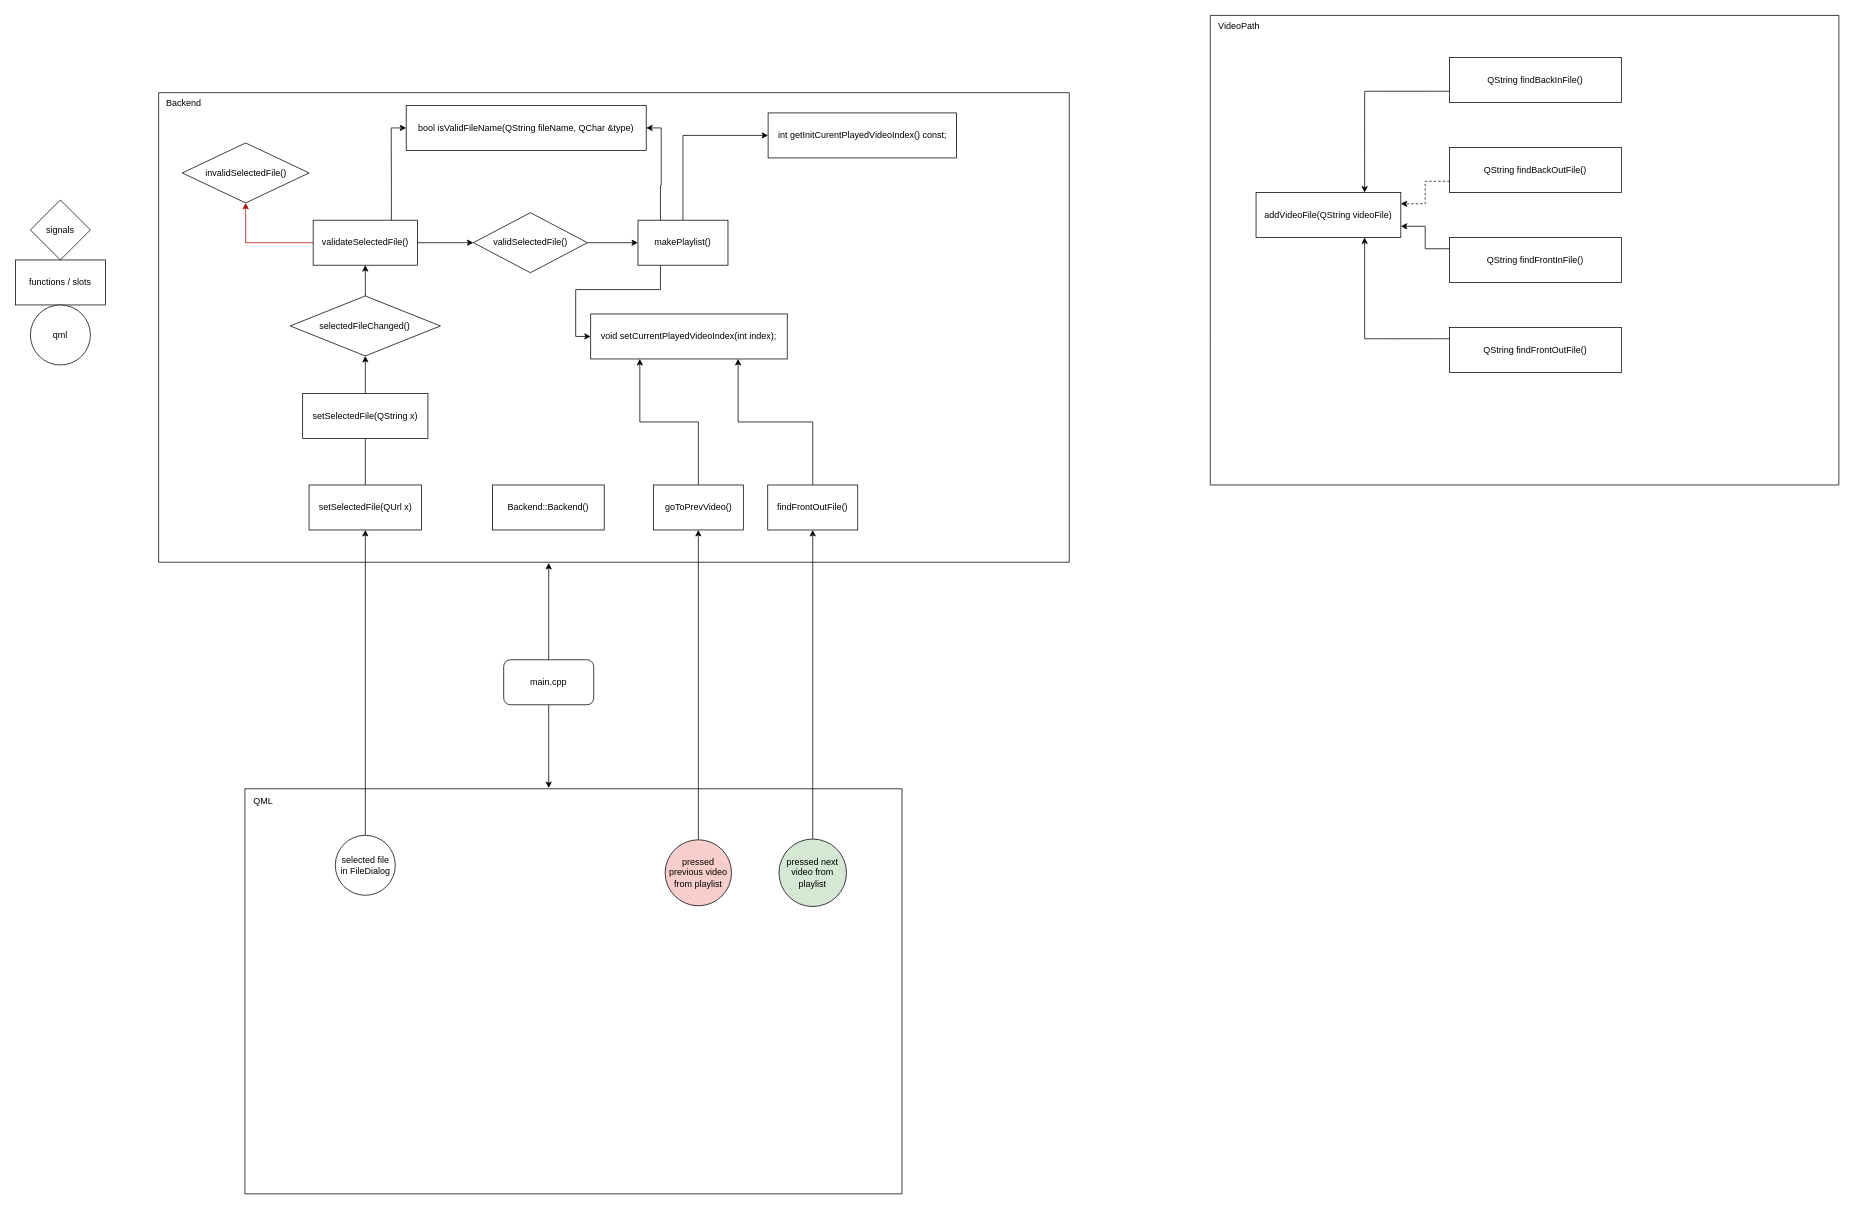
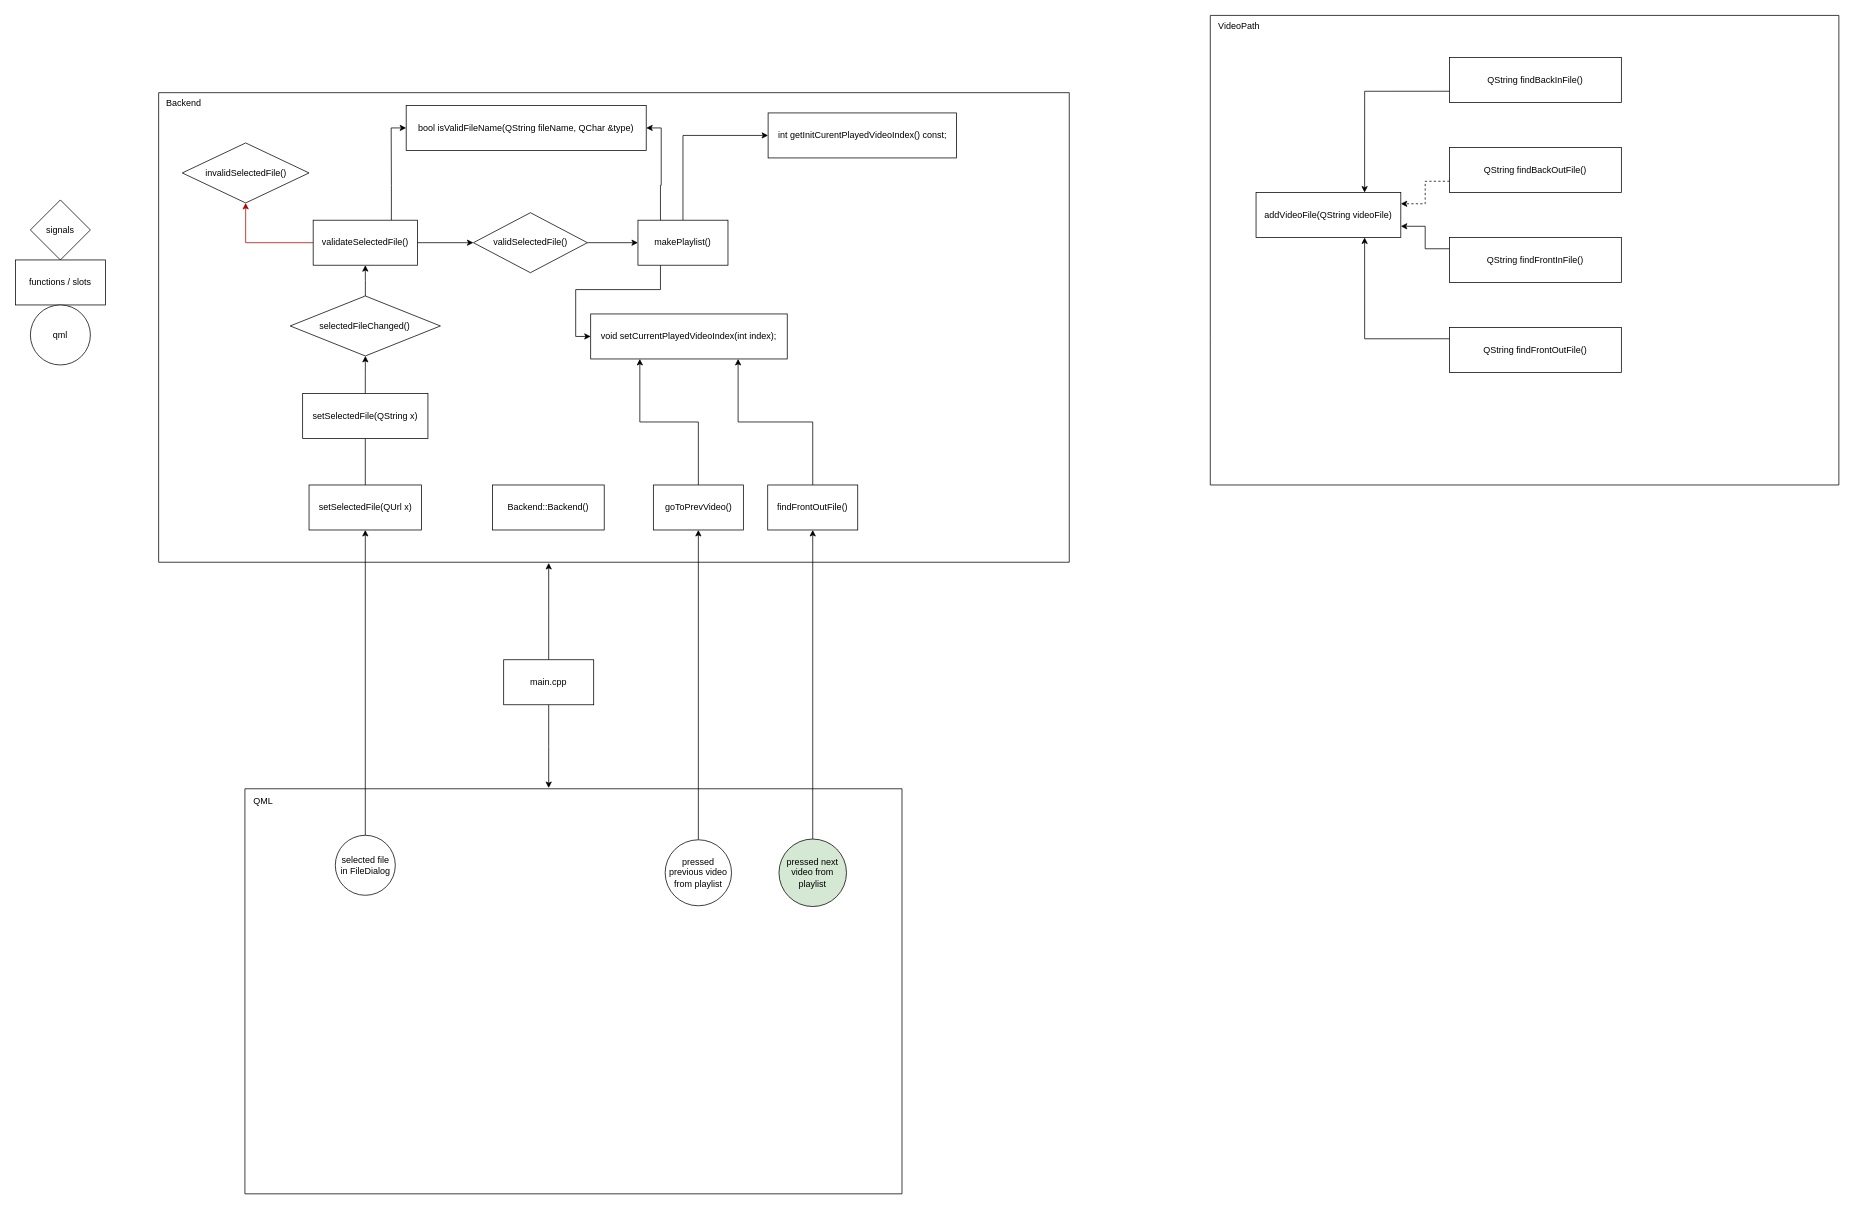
node "main.cpp": shape rounded rectangle -> rectangle
node "pressed previous video from playlist": fillcolor #f8cecc -> #ffffff
